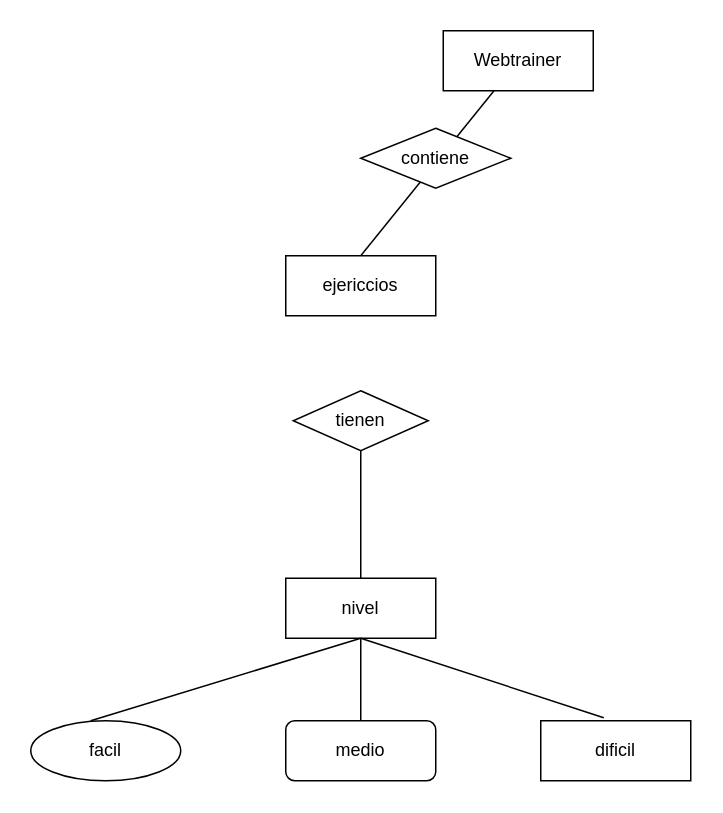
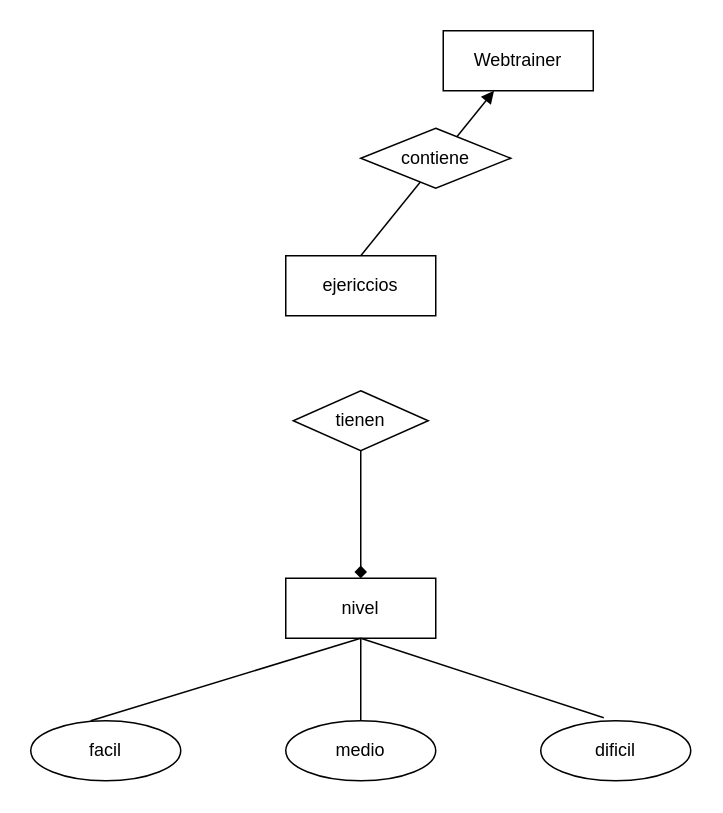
edge "Webtrainer" -- "ejericcios": arrowhead none -> block
edge "tienen" -- "nivel": arrowhead none -> diamond
node "medio": shape rounded rectangle -> ellipse
node "dificil": shape rectangle -> ellipse
